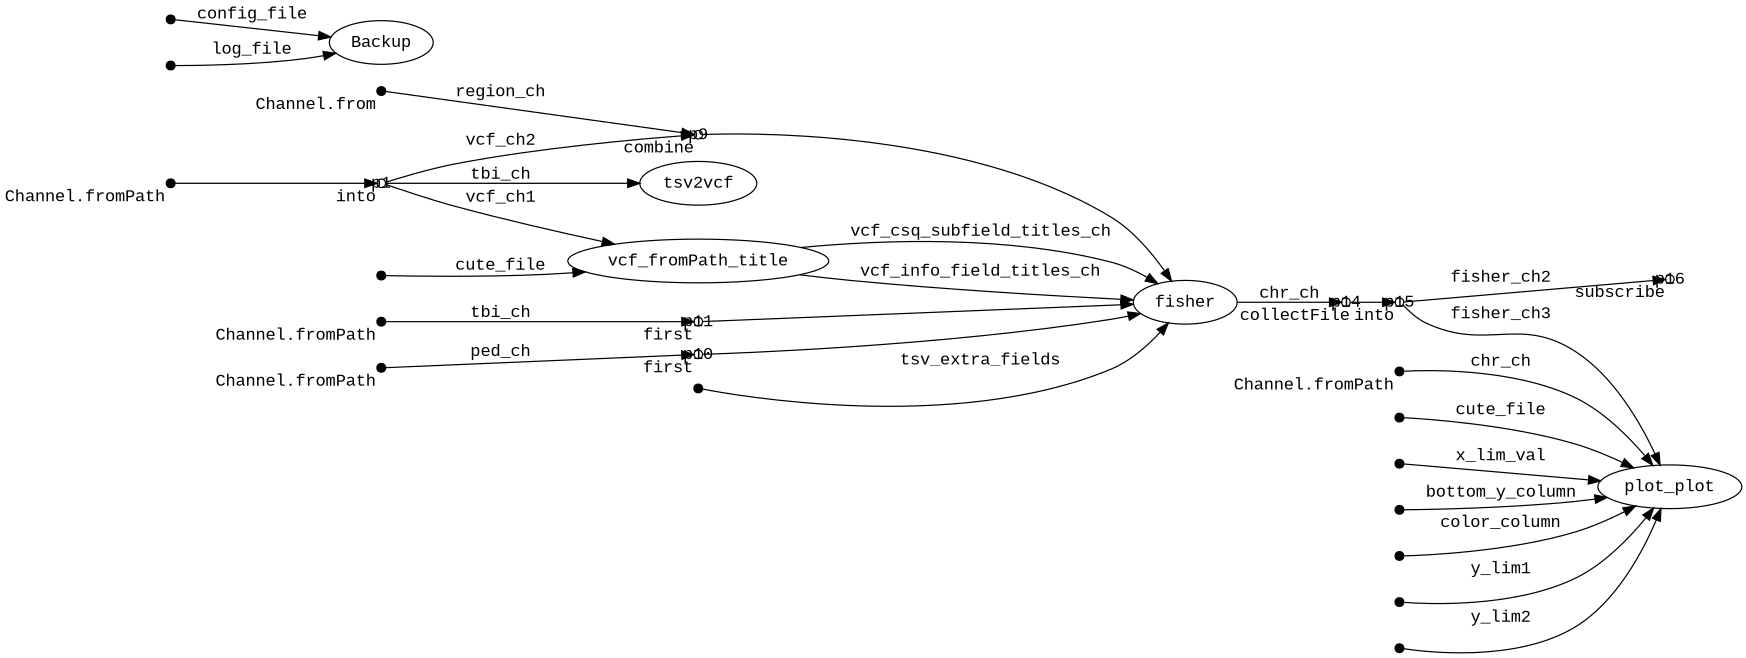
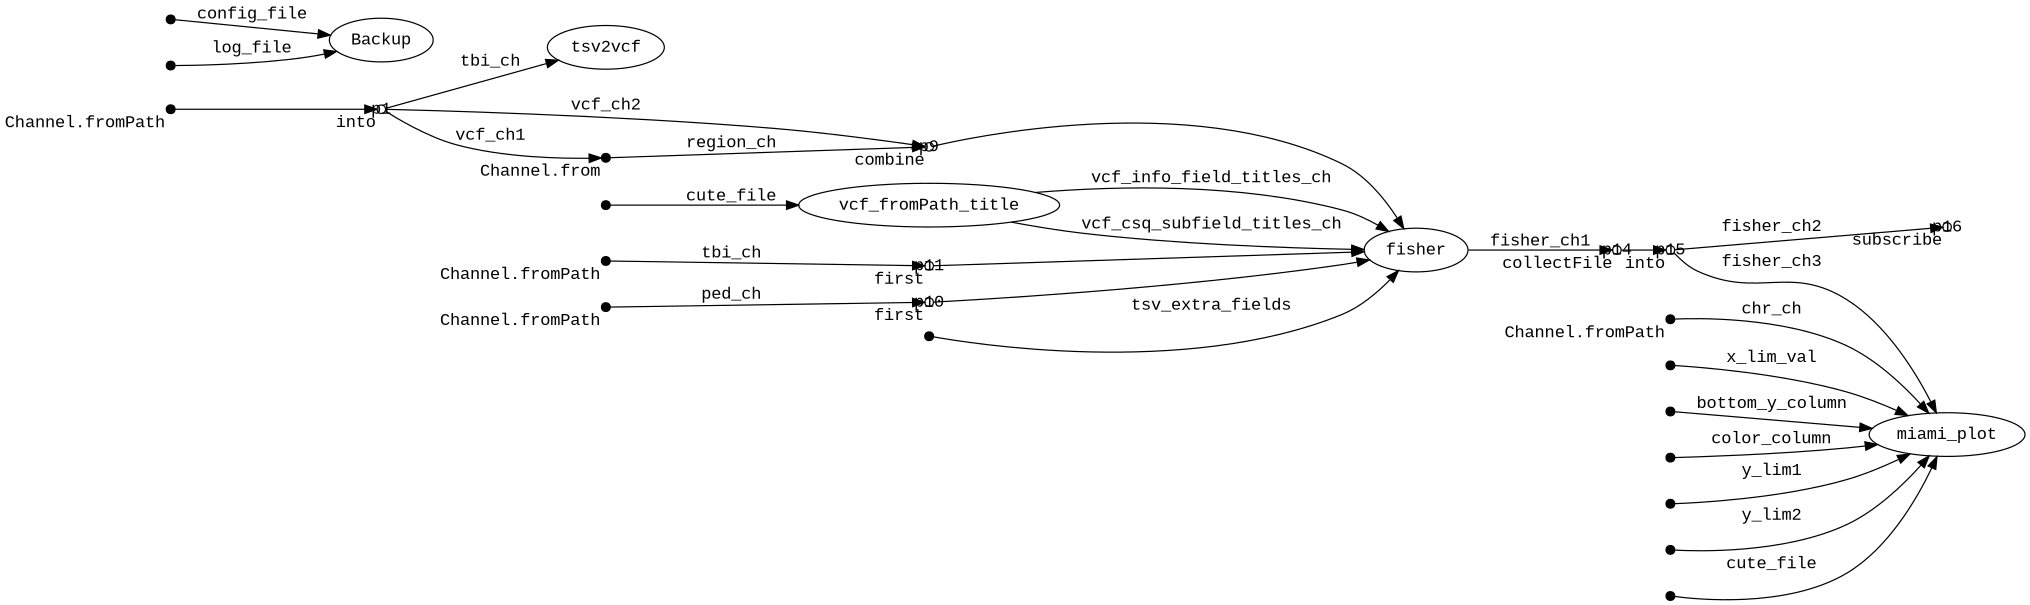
edge "p1 into" -> "vcf_fromPath_title": now "p1 into" -> "Channel.from"
edge "fisher" -> "p14 collectFile": label "chr_ch" -> "fisher_ch1"
node "plot_plot": label "plot_plot" -> "miami_plot"
